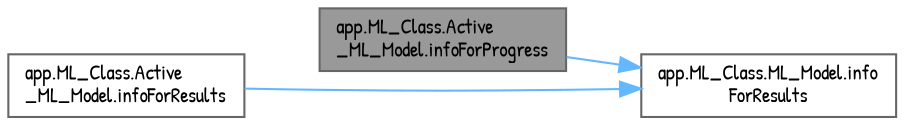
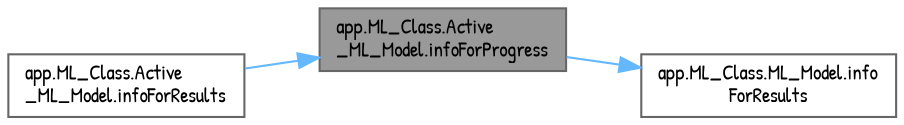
edge "app.ML_Class.Active _ML_Model.infoForResults" -> "app.ML_Class.ML_Model.info ForResults": now "app.ML_Class.Active _ML_Model.infoForResults" -> "app.ML_Class.Active _ML_Model.infoForProgress"
